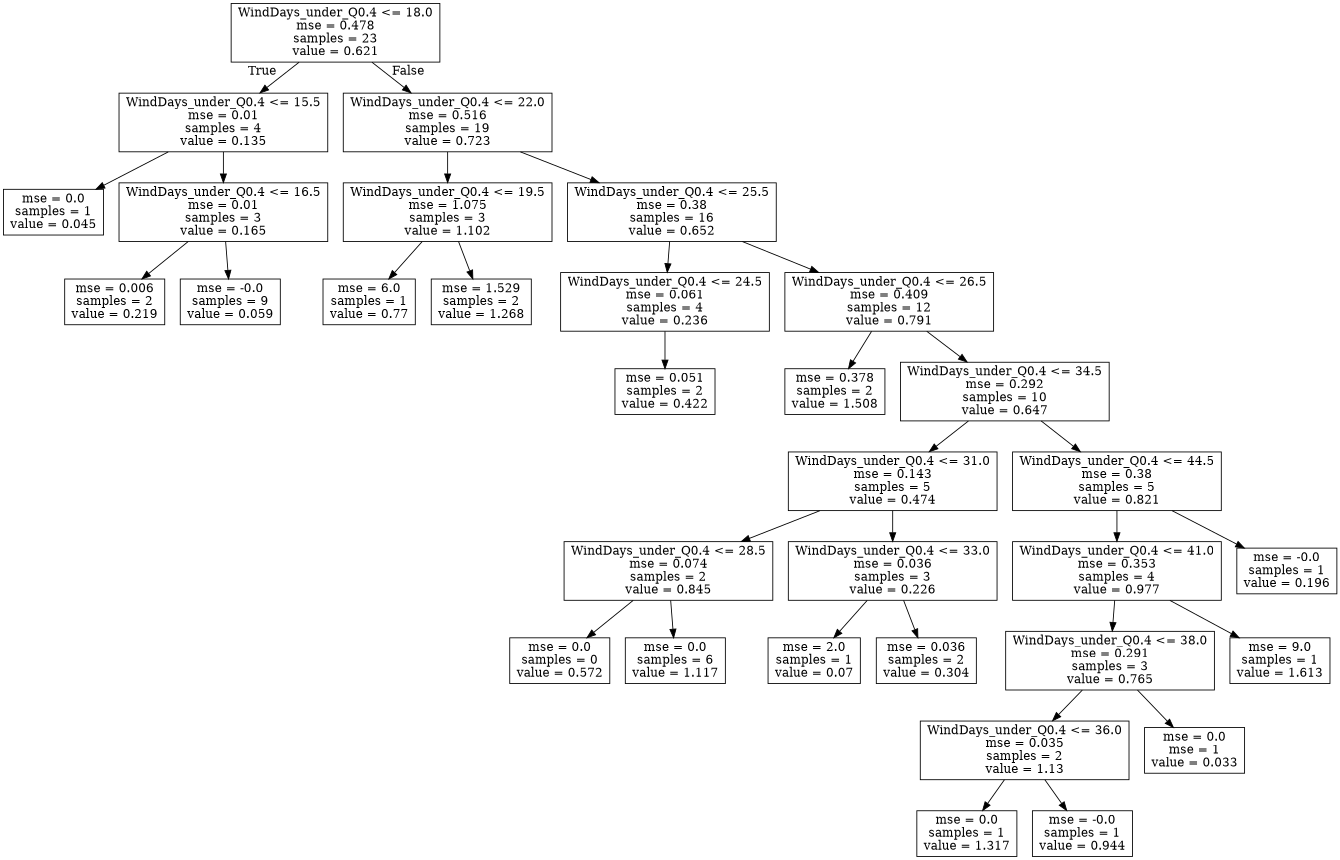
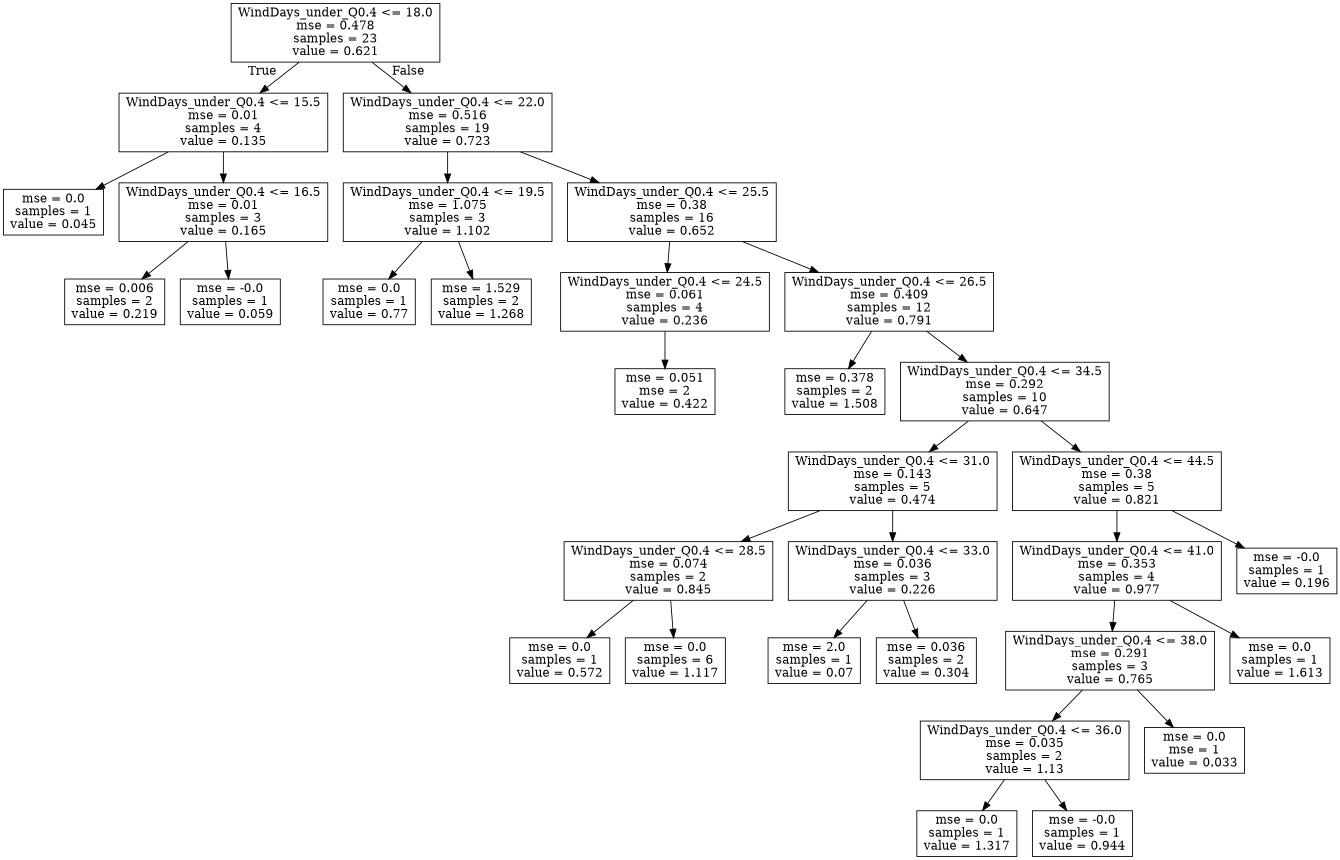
node "mse = -0.0 samples = 9 value = 0.059": label "mse = -0.0 samples = 9 value = 0.059" -> "mse = -0.0 samples = 1 value = 0.059"
node "mse = 6.0 samples = 1 value = 0.77": label "mse = 6.0 samples = 1 value = 0.77" -> "mse = 0.0 samples = 1 value = 0.77"
node "mse = 0.051 samples = 2 value = 0.422": label "mse = 0.051 samples = 2 value = 0.422" -> "mse = 0.051 mse = 2 value = 0.422"
node "mse = 0.0 samples = 0 value = 0.572": label "mse = 0.0 samples = 0 value = 0.572" -> "mse = 0.0 samples = 1 value = 0.572"
node "mse = 9.0 samples = 1 value = 1.613": label "mse = 9.0 samples = 1 value = 1.613" -> "mse = 0.0 samples = 1 value = 1.613"
